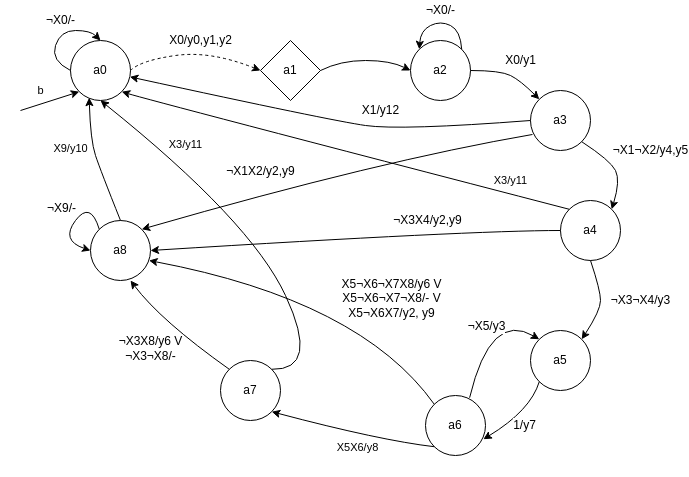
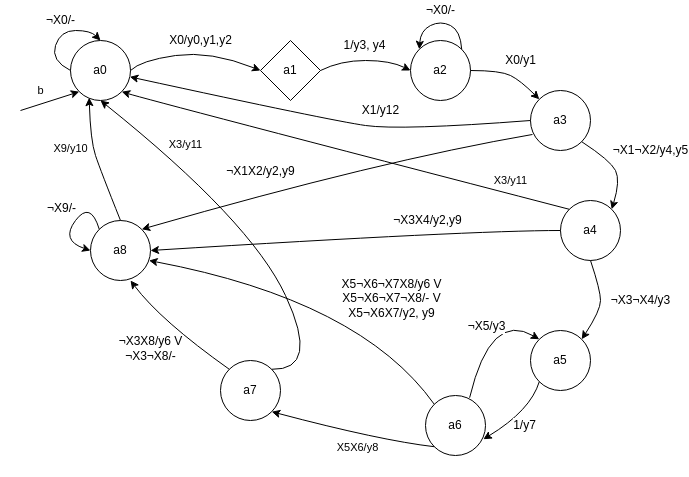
node "1/y3, y4": added
edge "a0" -> "a1": style dashed -> solid
